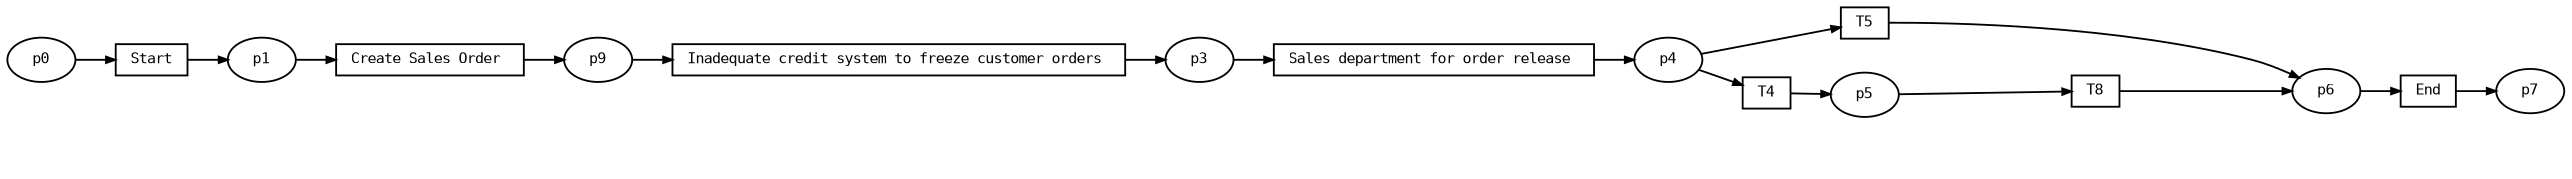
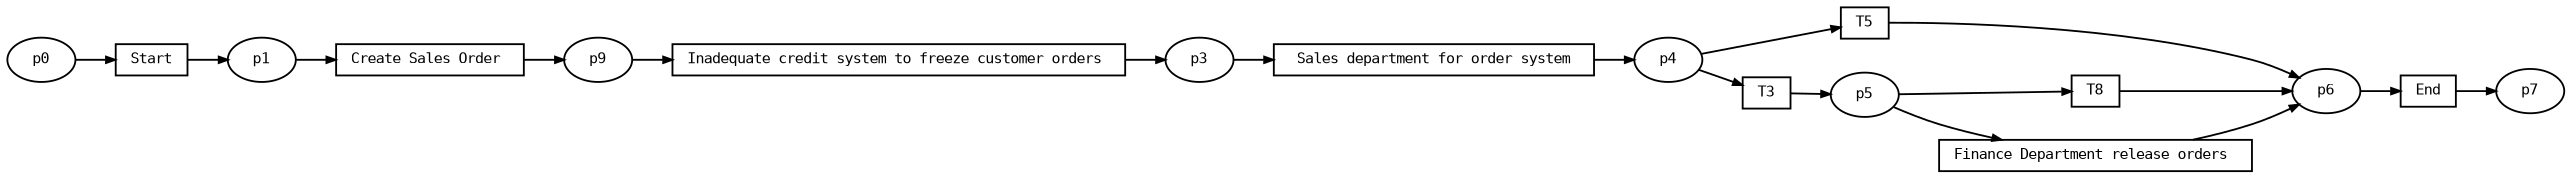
node "Sales department for order release": label "Sales department for order release" -> "Sales department for order system"
node "T4": label "T4" -> "T3"
node "Finance Department release orders": added
